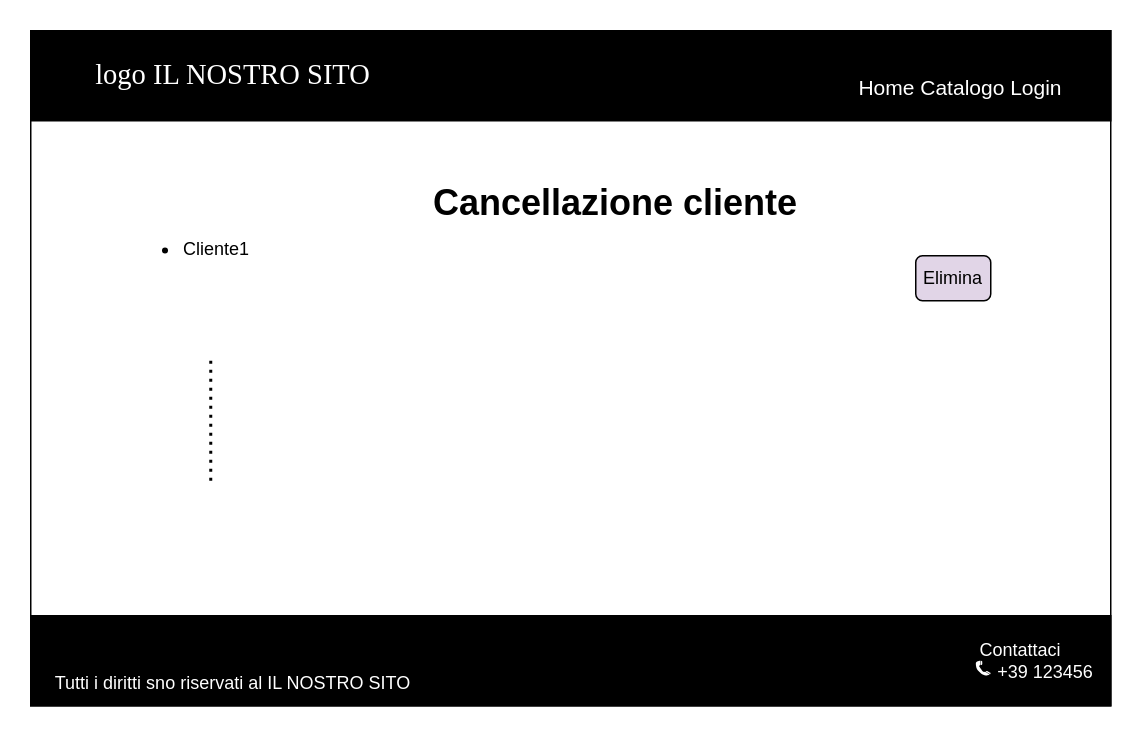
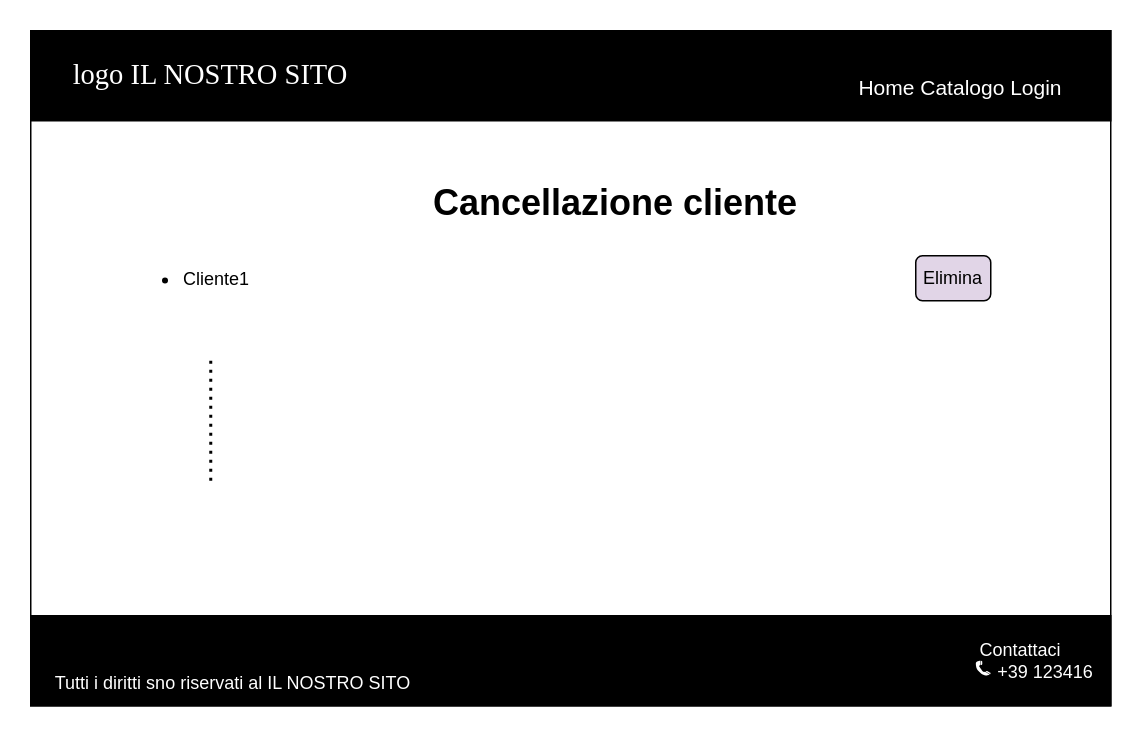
node "logo IL NOSTRO SITO": moved (233, 76) -> (211, 76)
node "Cliente1": moved (196, 271) -> (196, 301)
node "Contattaci +39 123456": label "Contattaci +39 123456" -> "Contattaci +39 123416"
